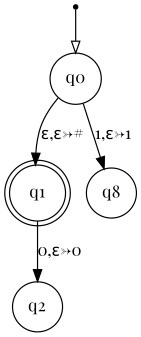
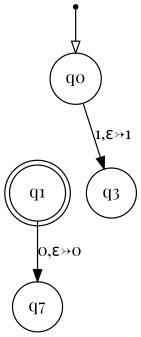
edge "q0" -> "q1": removed, label "ε,ε->#"
node "q8": label "q8" -> "q3"
node "q2": label "q2" -> "q7"
